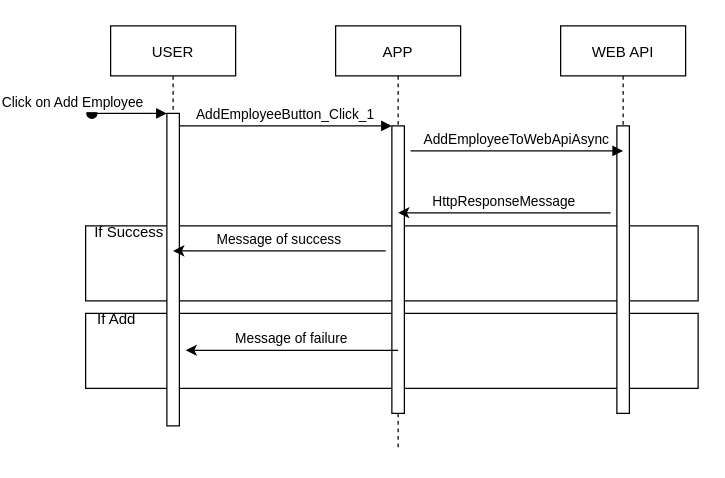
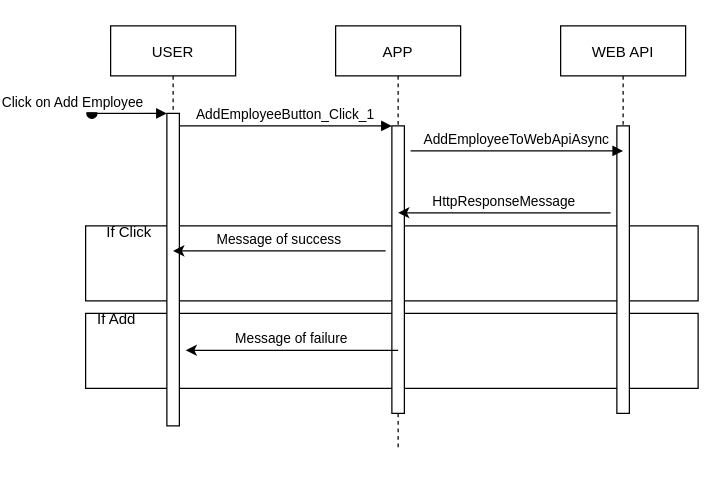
node "If Success": label "If Success" -> "If Click"
